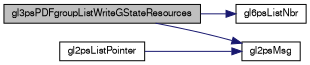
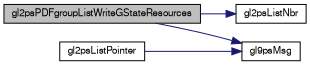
node "gl3psPDFgroupListWriteGStateResources": label "gl3psPDFgroupListWriteGStateResources" -> "gl2psPDFgroupListWriteGStateResources"
node "gl6psListNbr": label "gl6psListNbr" -> "gl2psListNbr"
node "gl2psMsg": label "gl2psMsg" -> "gl9psMsg"
